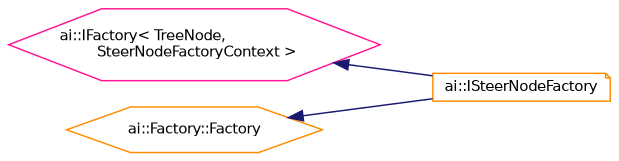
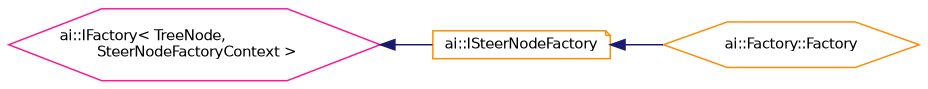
edge "ai::ISteerNodeFactory" -> "ai::Factory::Factory": reversed
